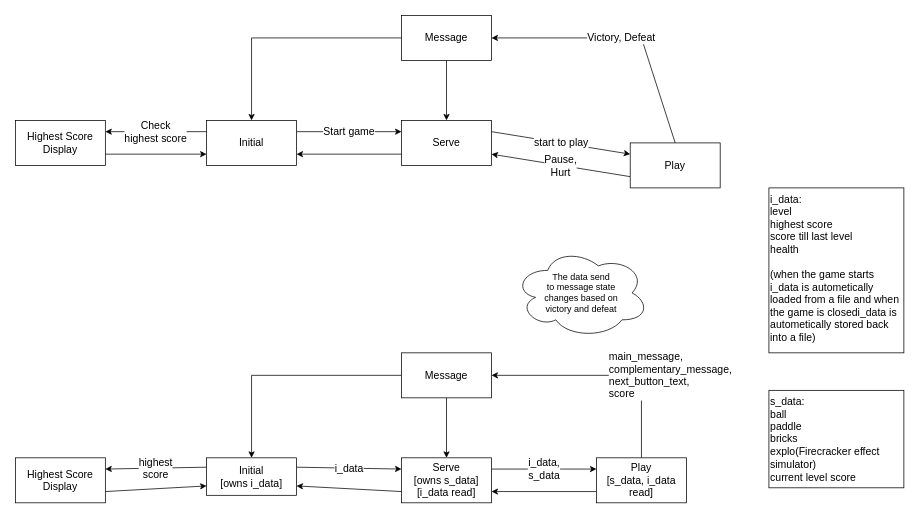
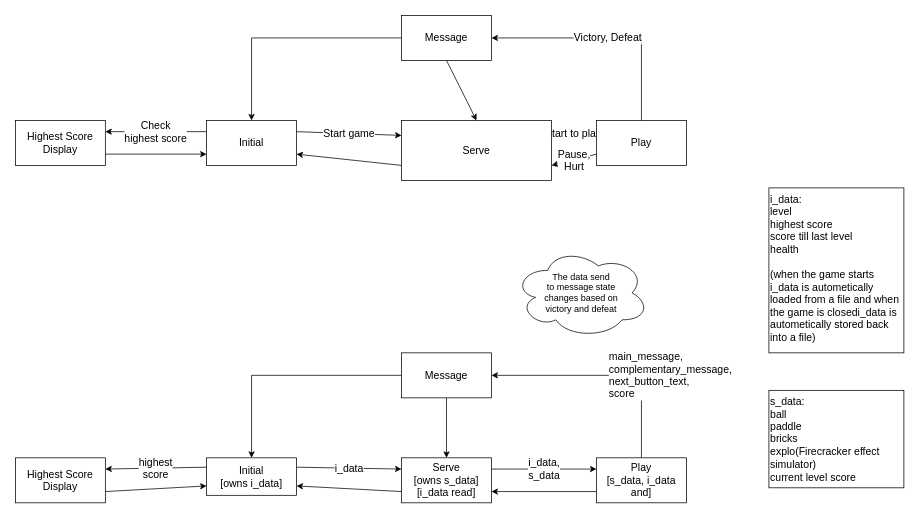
node "Serve": size 90x45 -> 150x60
node "Play": moved (675, 165) -> (642, 143)
node "Play [s_data, i_data read]": label "Play [s_data, i_data read]" -> "Play [s_data, i_data and]"
